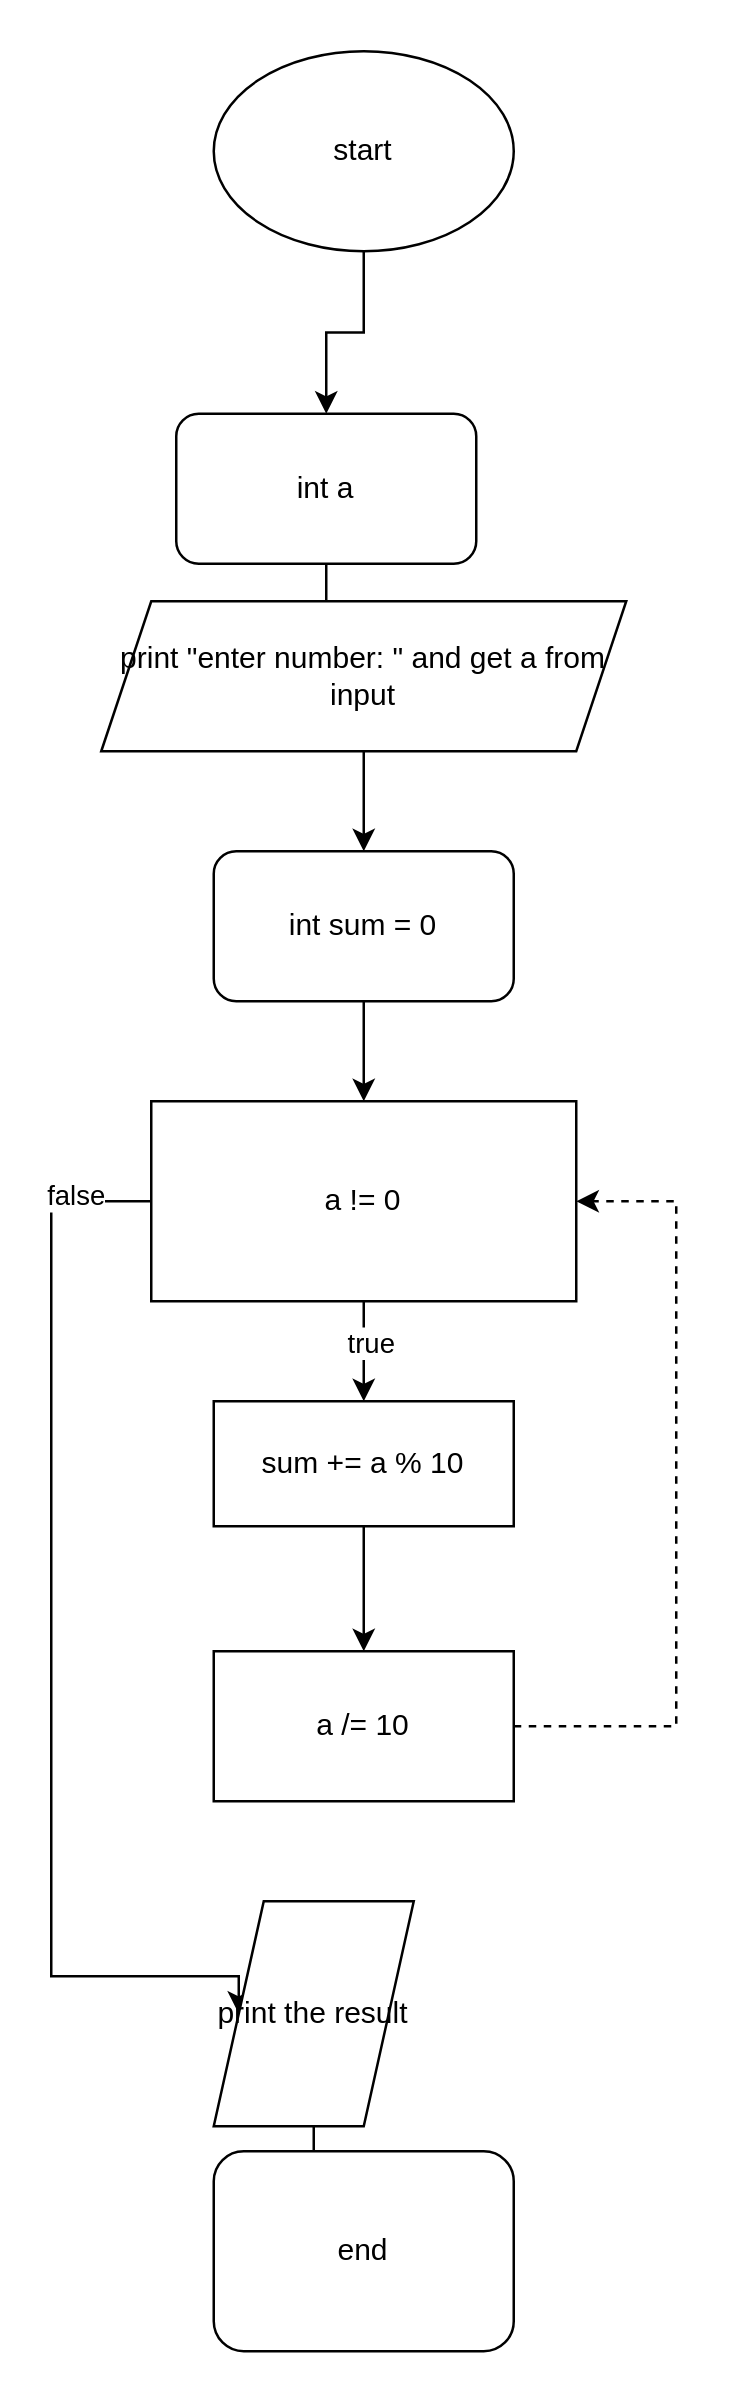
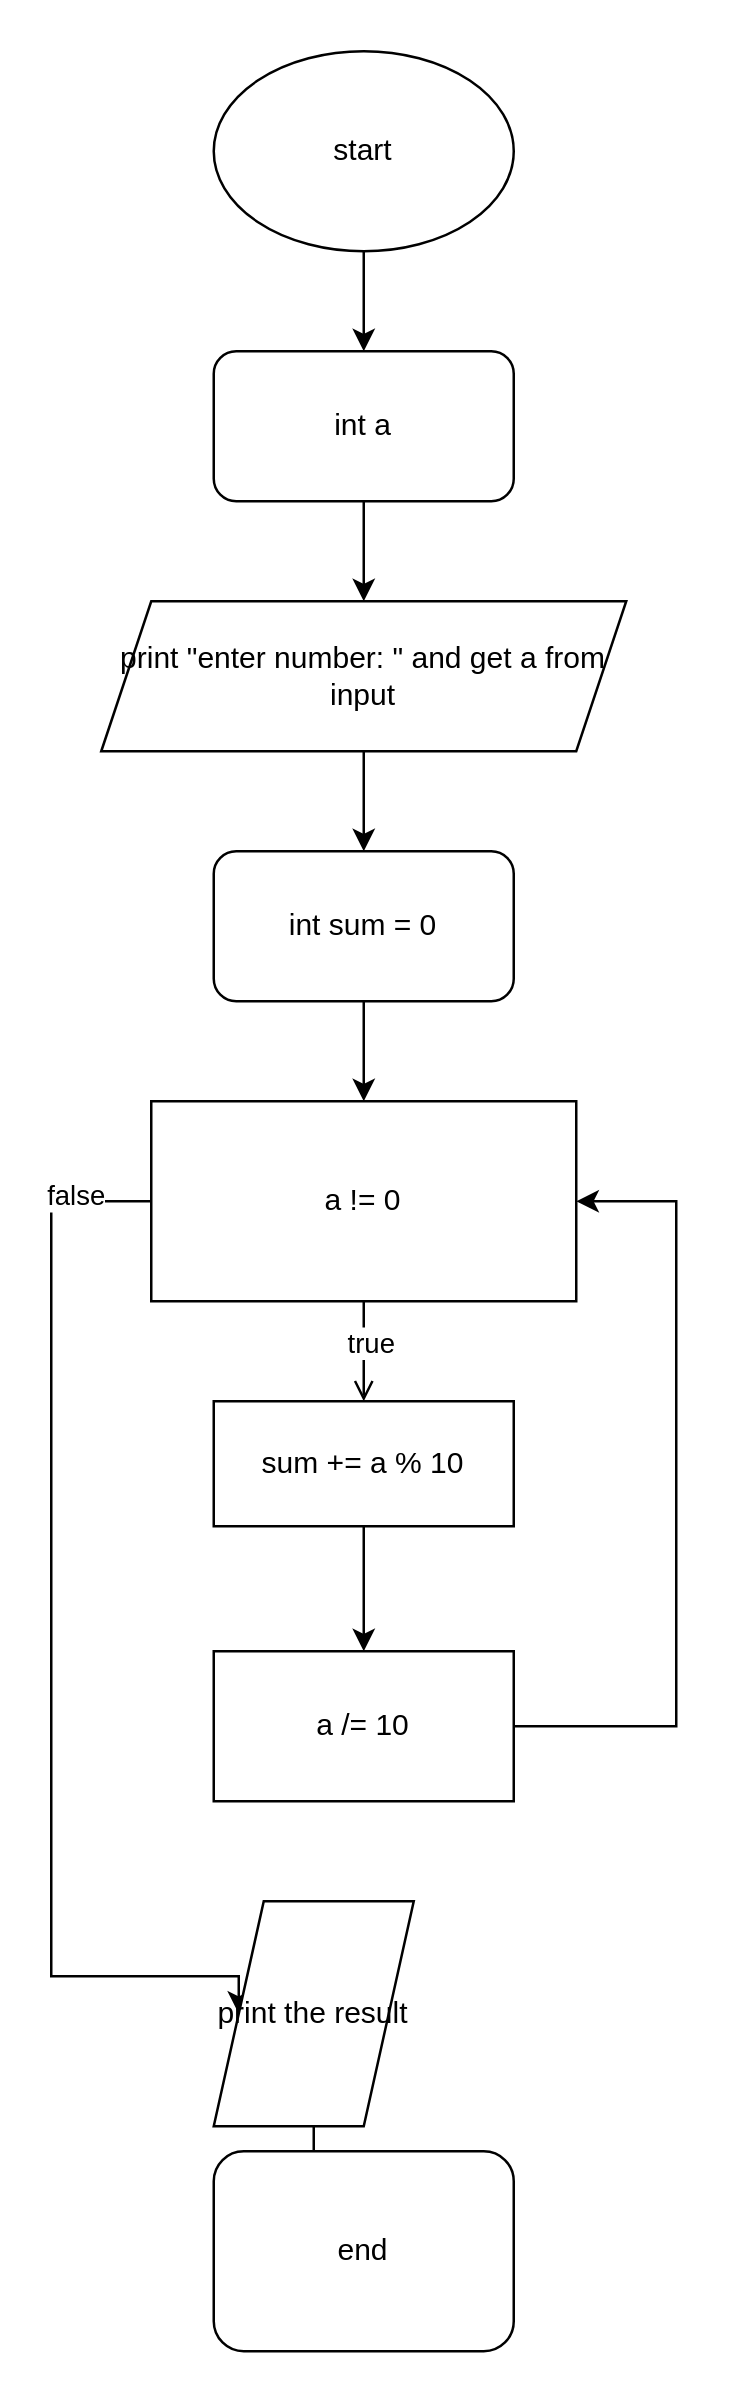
node "int a": moved (326, 489) -> (364, 426)
edge "a != 0" -> "sum += a % 10": arrowhead classic -> open
edge "a /= 10" -> "a != 0": style dashed -> solid
